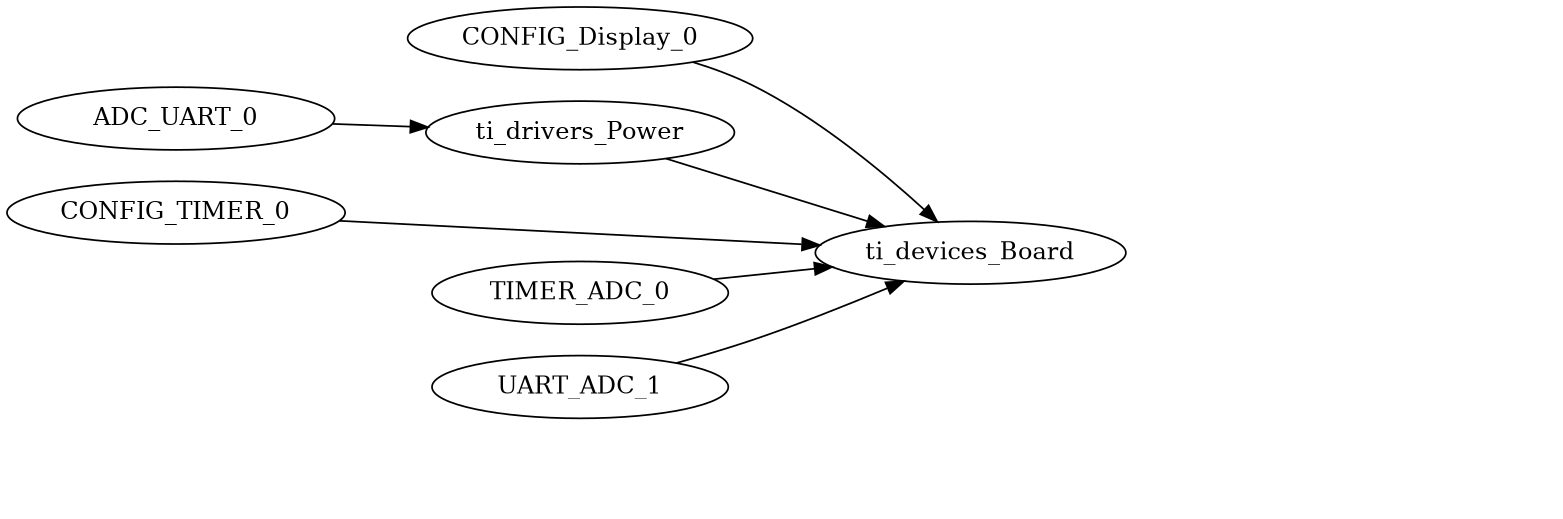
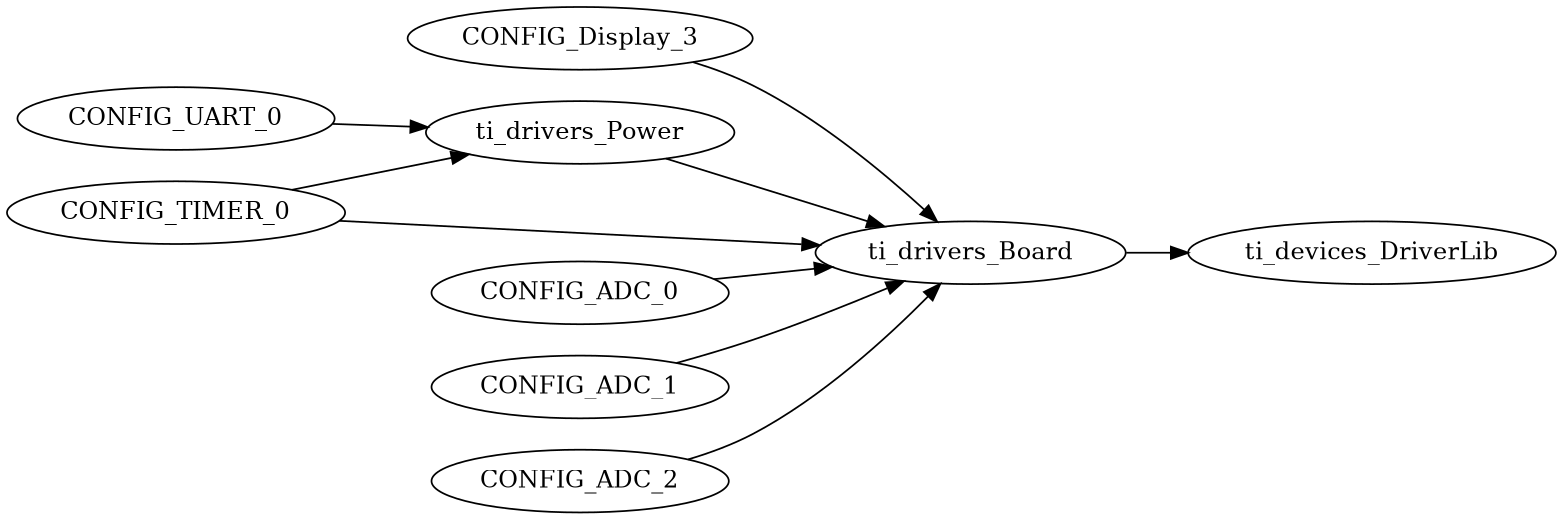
node "CONFIG_Display_0": label "CONFIG_Display_0" -> "CONFIG_Display_3"
node "ADC_UART_0": label "ADC_UART_0" -> "CONFIG_UART_0"
edge "CONFIG_TIMER_0" -> "ti_drivers_Power": added
node "ti_devices_Board": label "ti_devices_Board" -> "ti_drivers_Board"
node "ti_devices_DriverLib": added
node "TIMER_ADC_0": label "TIMER_ADC_0" -> "CONFIG_ADC_0"
node "UART_ADC_1": label "UART_ADC_1" -> "CONFIG_ADC_1"
node "CONFIG_ADC_2": added
